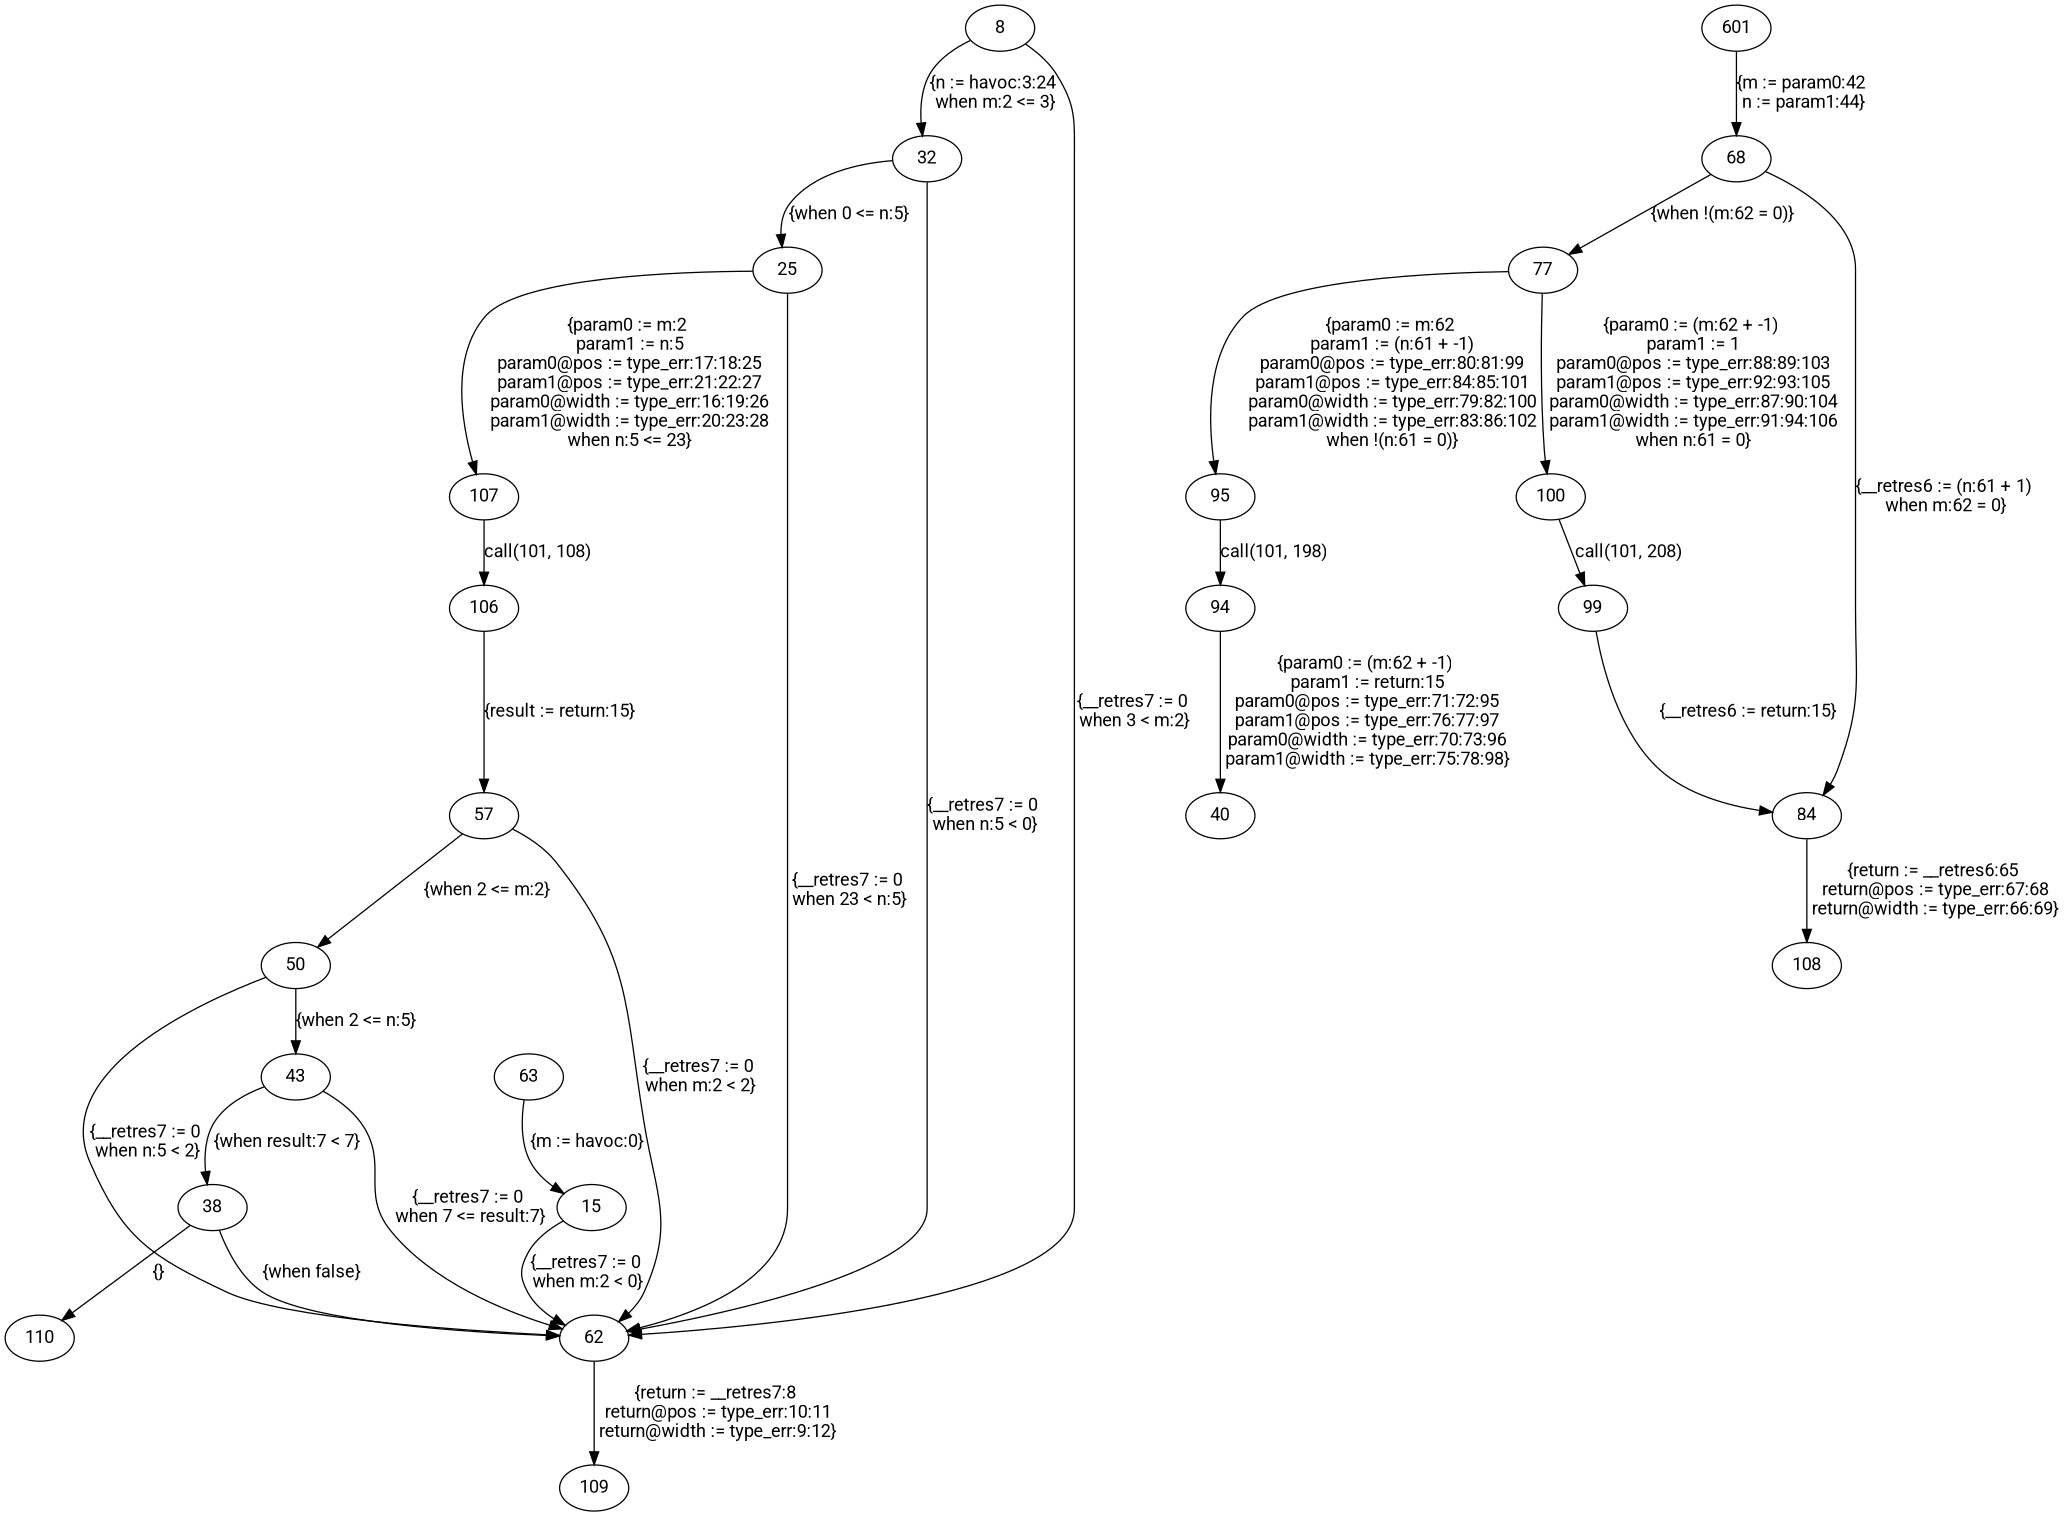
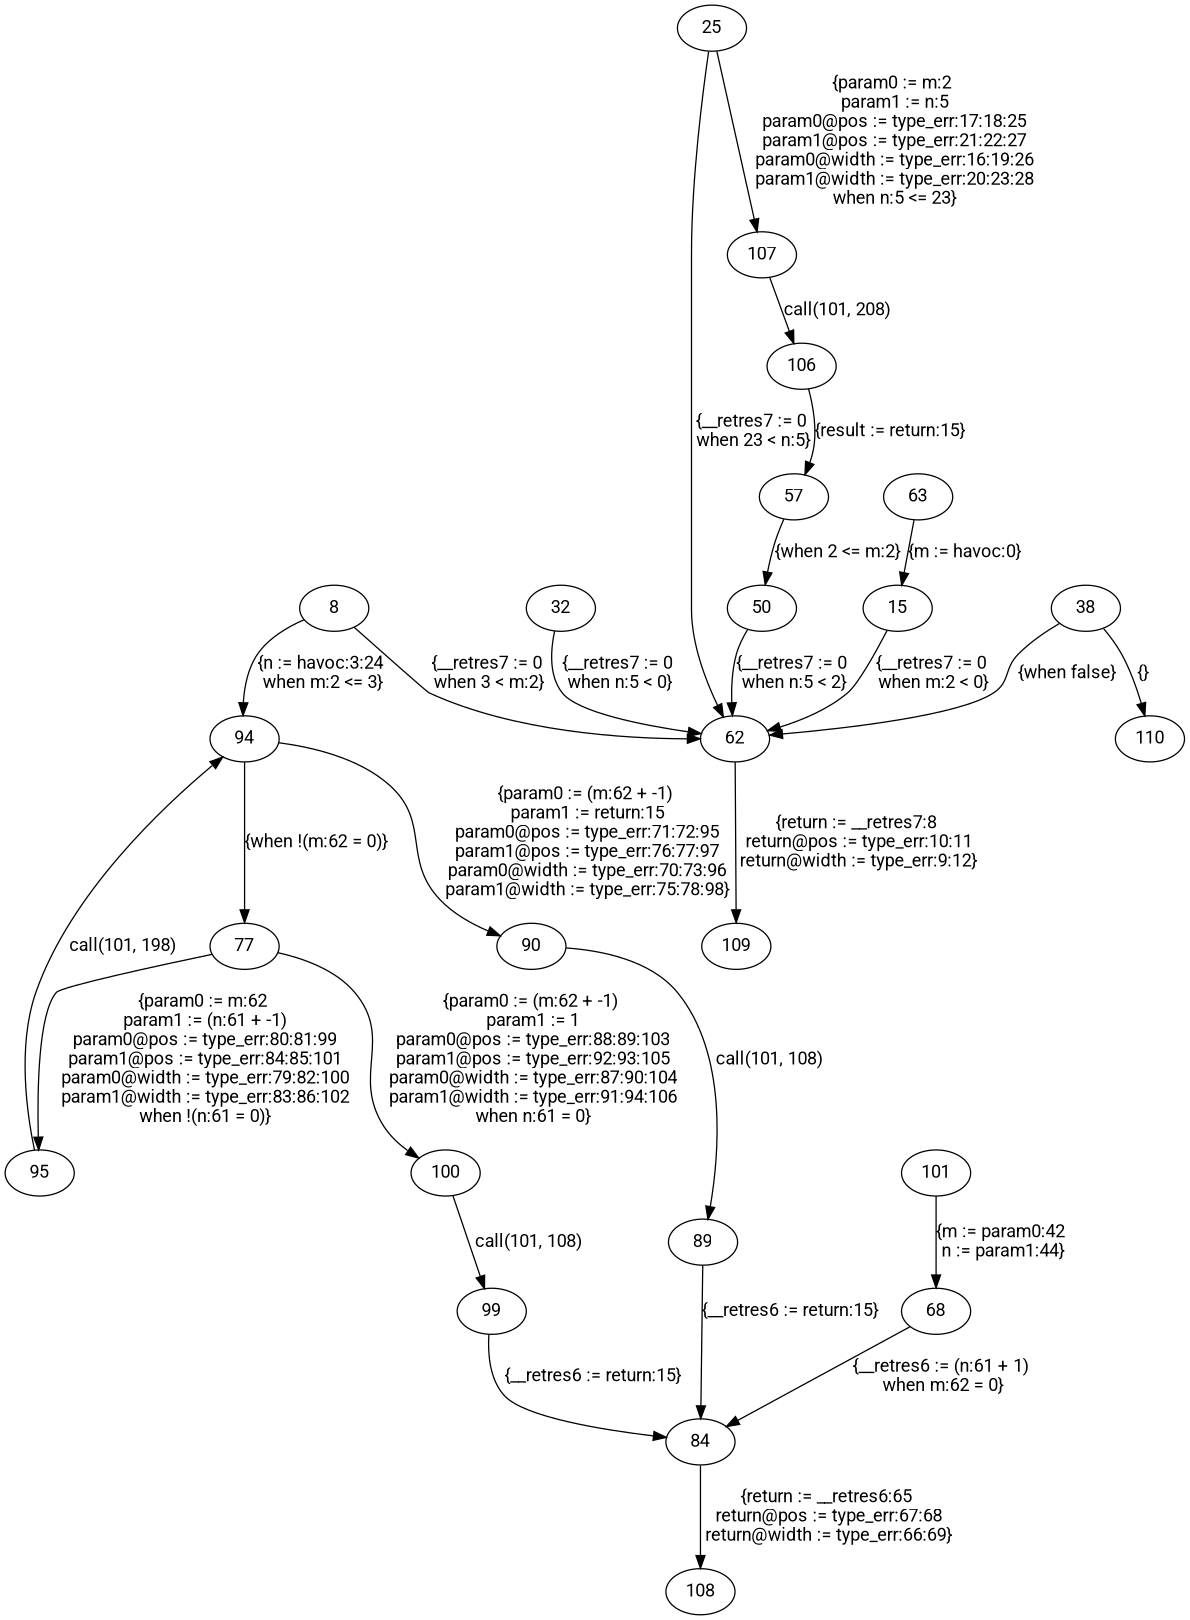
node "601": label "601" -> "101"
edge "8" -> "32": now "8" -> "94"
edge "32" -> "25": removed, label "{when 0 <= n:5}"
edge "68" -> "77": now "94" -> "77"
edge "107" -> "106": label "call(101, 108)" -> "call(101, 208)"
edge "100" -> "99": label "call(101, 208)" -> "call(101, 108)"
node "40": label "40" -> "90"
edge "57" -> "62": removed, label "{__retres7 := 0 when m:2 < 2}"
node "43": removed
node "89": added
